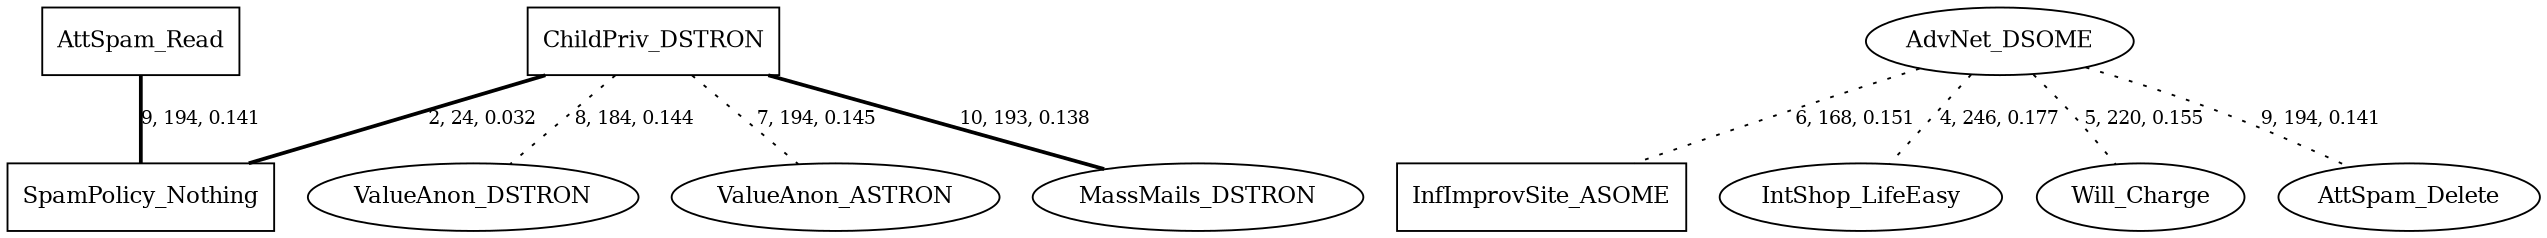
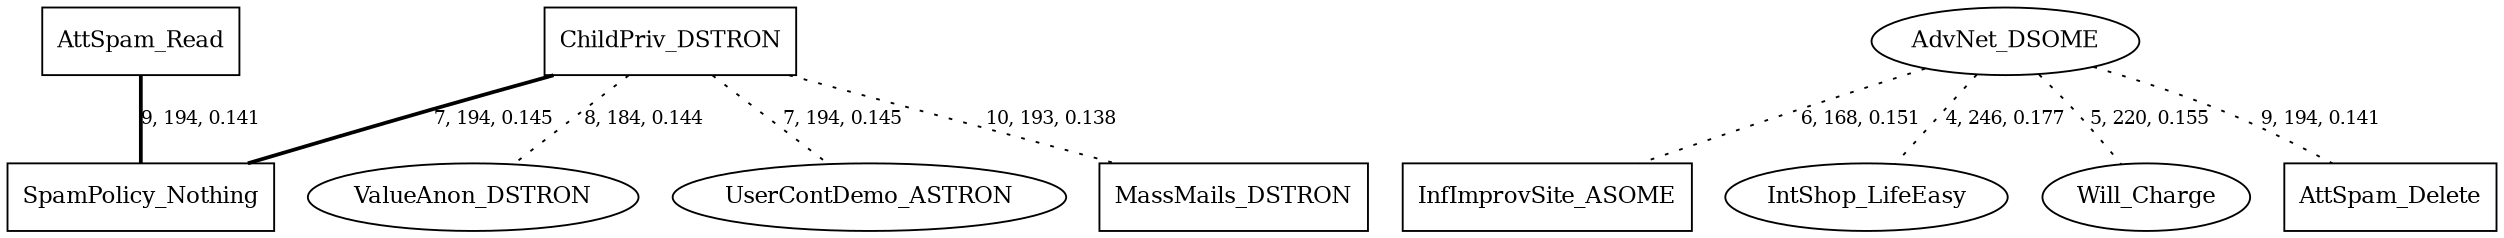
edge "ChildPriv_DSTRON" -- "SpamPolicy_Nothing": label "2, 24, 0.032" -> "7, 194, 0.145"
edge "ChildPriv_DSTRON" -- "MassMails_DSTRON": style bold -> dotted
node "ValueAnon_ASTRON": label "ValueAnon_ASTRON" -> "UserContDemo_ASTRON"
node "MassMails_DSTRON": shape ellipse -> box
node "AttSpam_Delete": shape ellipse -> box
